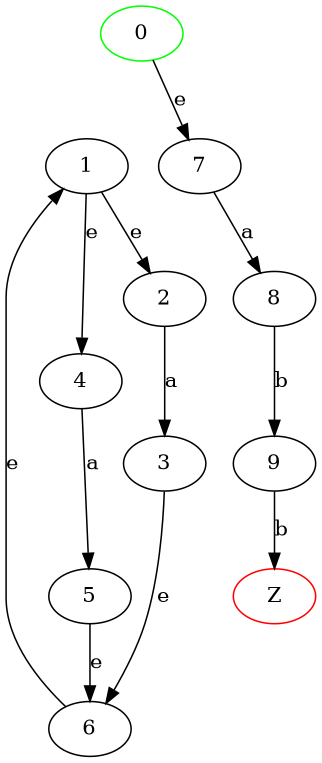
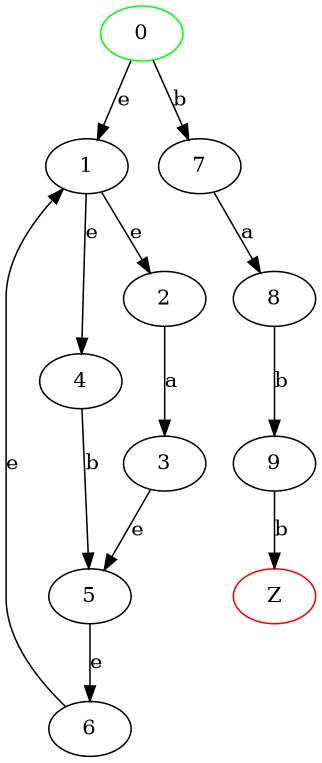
edge "0" -> "1": added, label "e"
edge "0" -> "7": label "e" -> "b"
edge "4" -> "5": label "a" -> "b"
edge "3" -> "6": now "3" -> "5"
